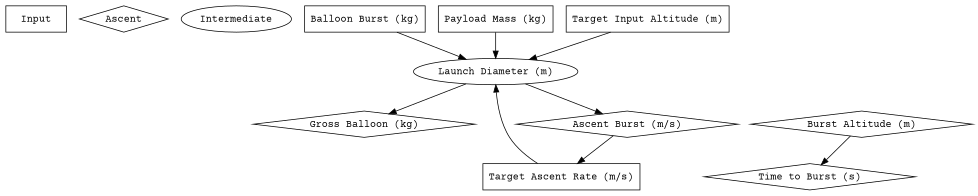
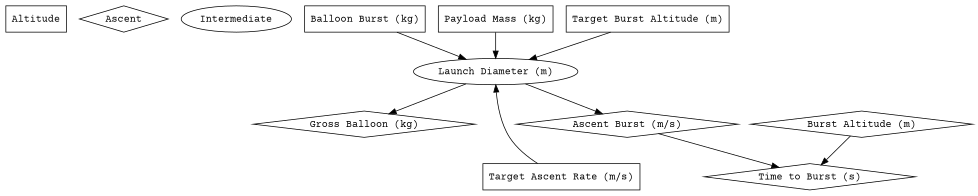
node "Input": label "Input" -> "Altitude"
node "Target Input Altitude (m)": label "Target Input Altitude (m)" -> "Target Burst Altitude (m)"
edge "Ascent Burst (m/s)" -> "Target Ascent Rate (m/s)": now "Ascent Burst (m/s)" -> "Time to Burst (s)"
